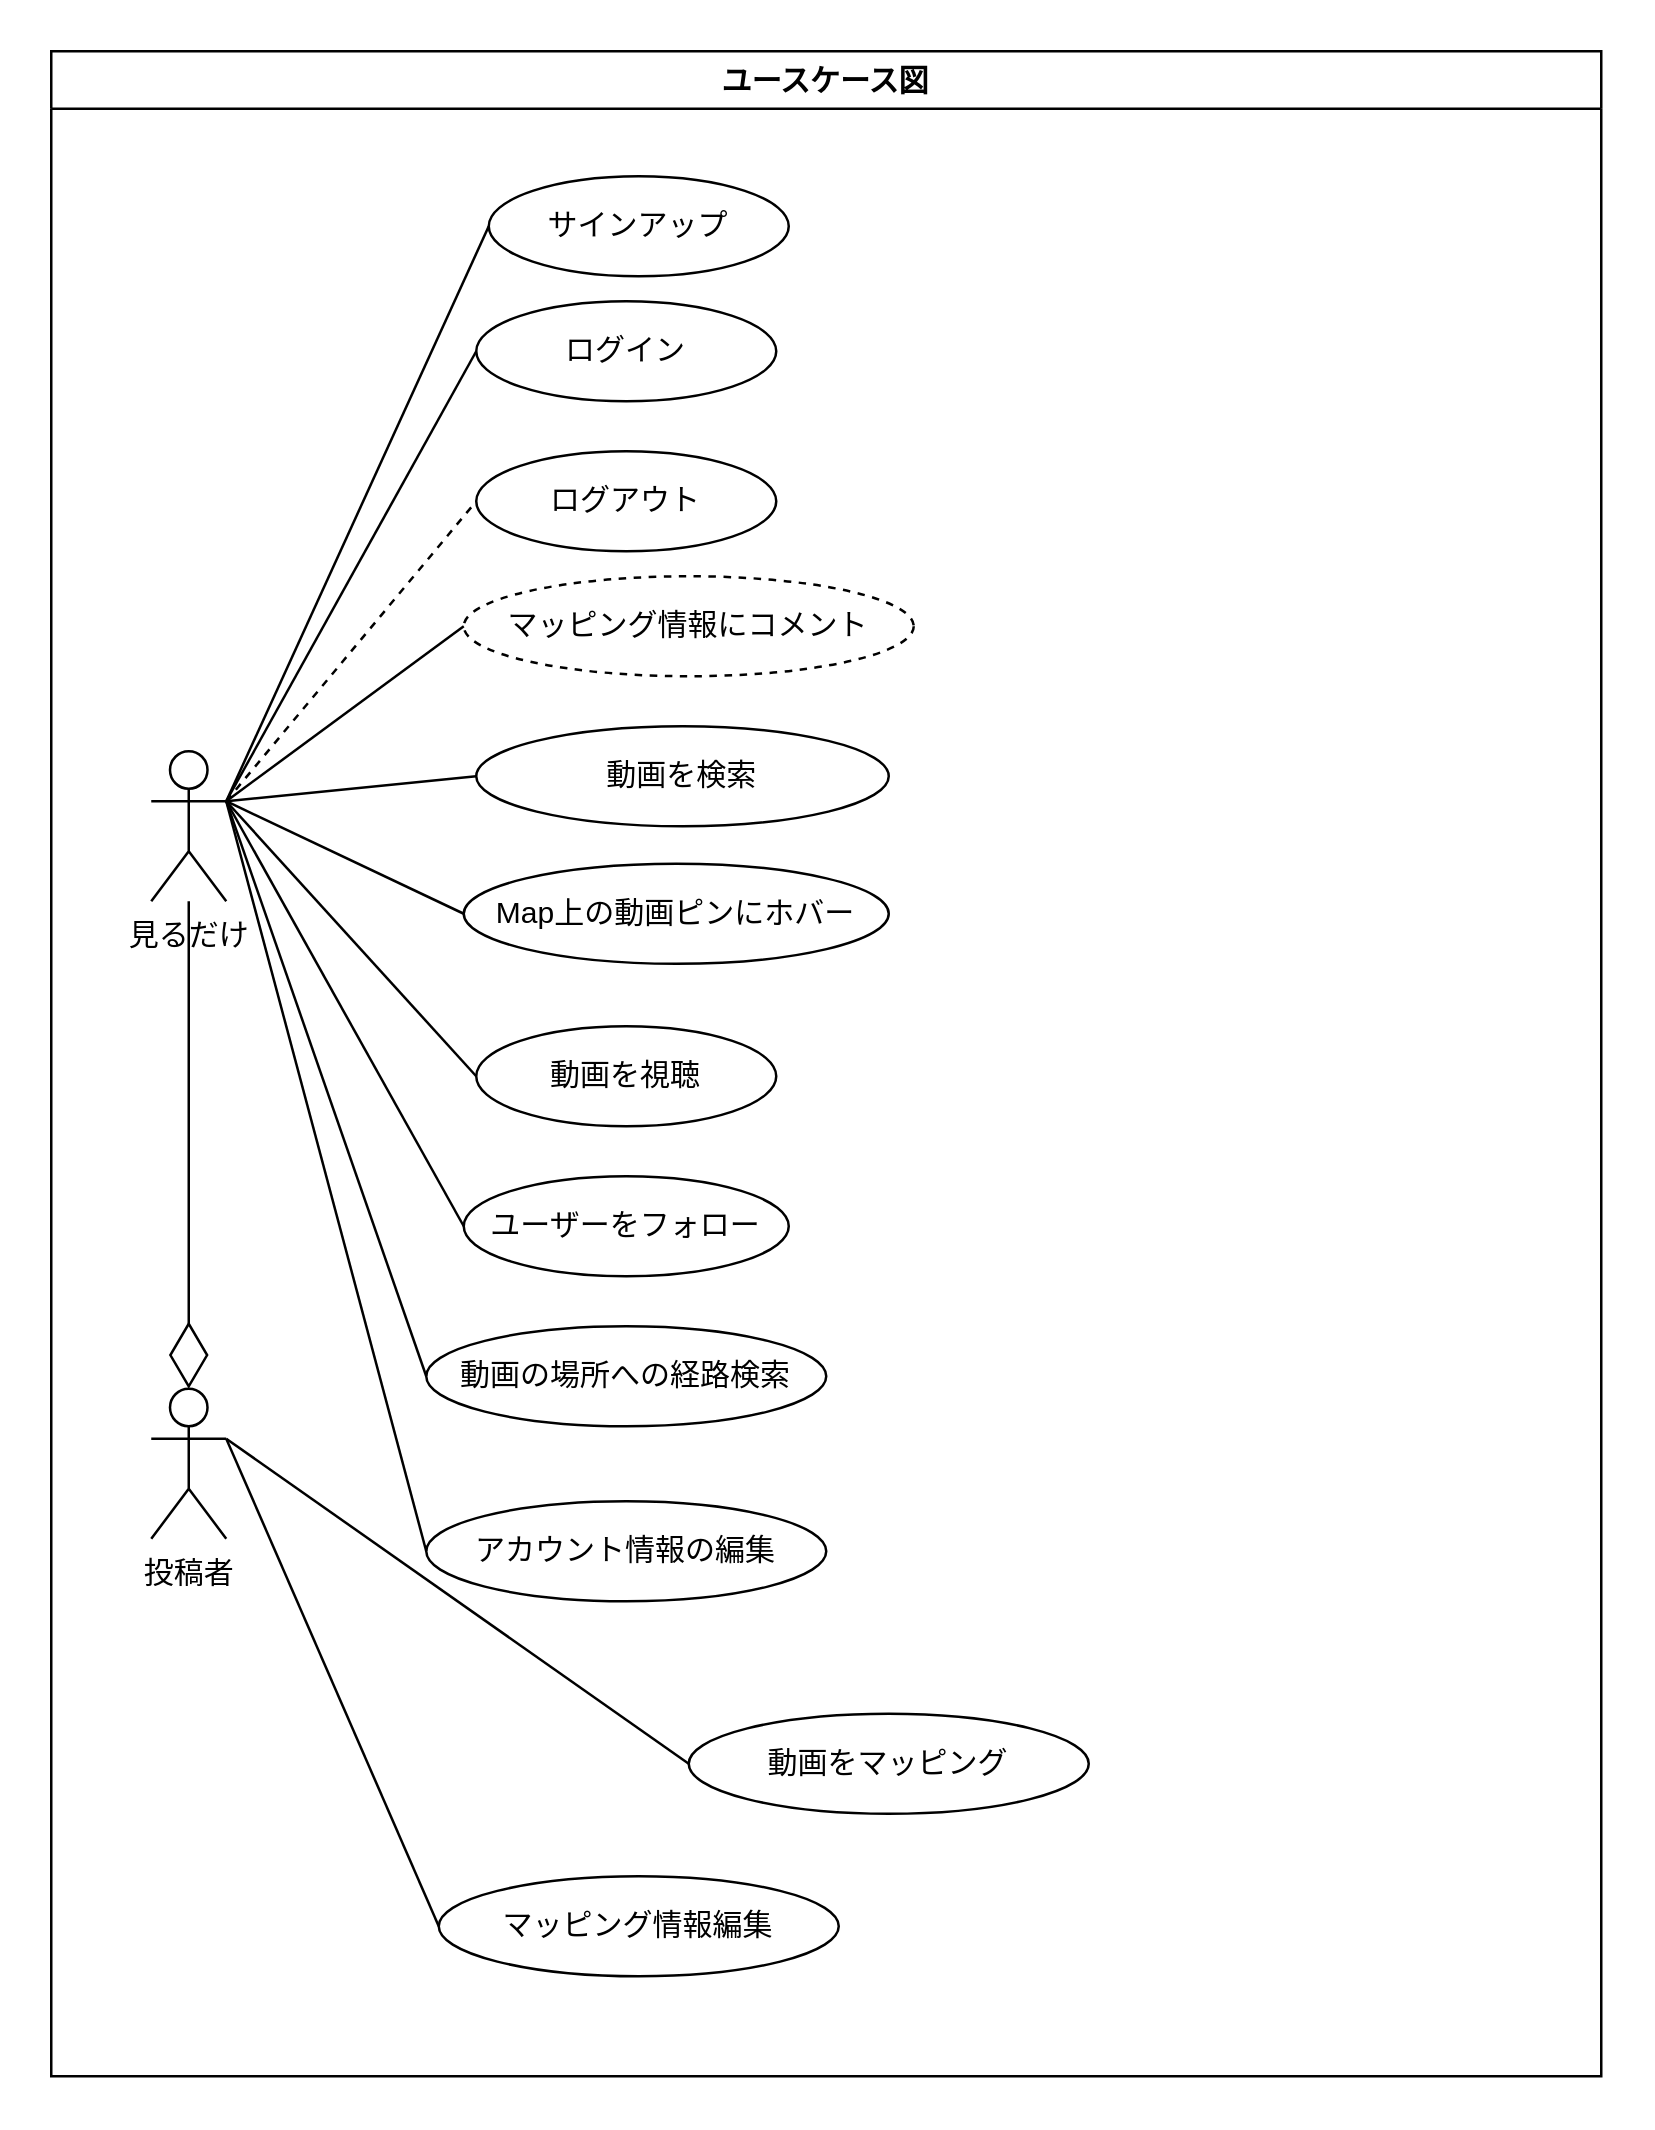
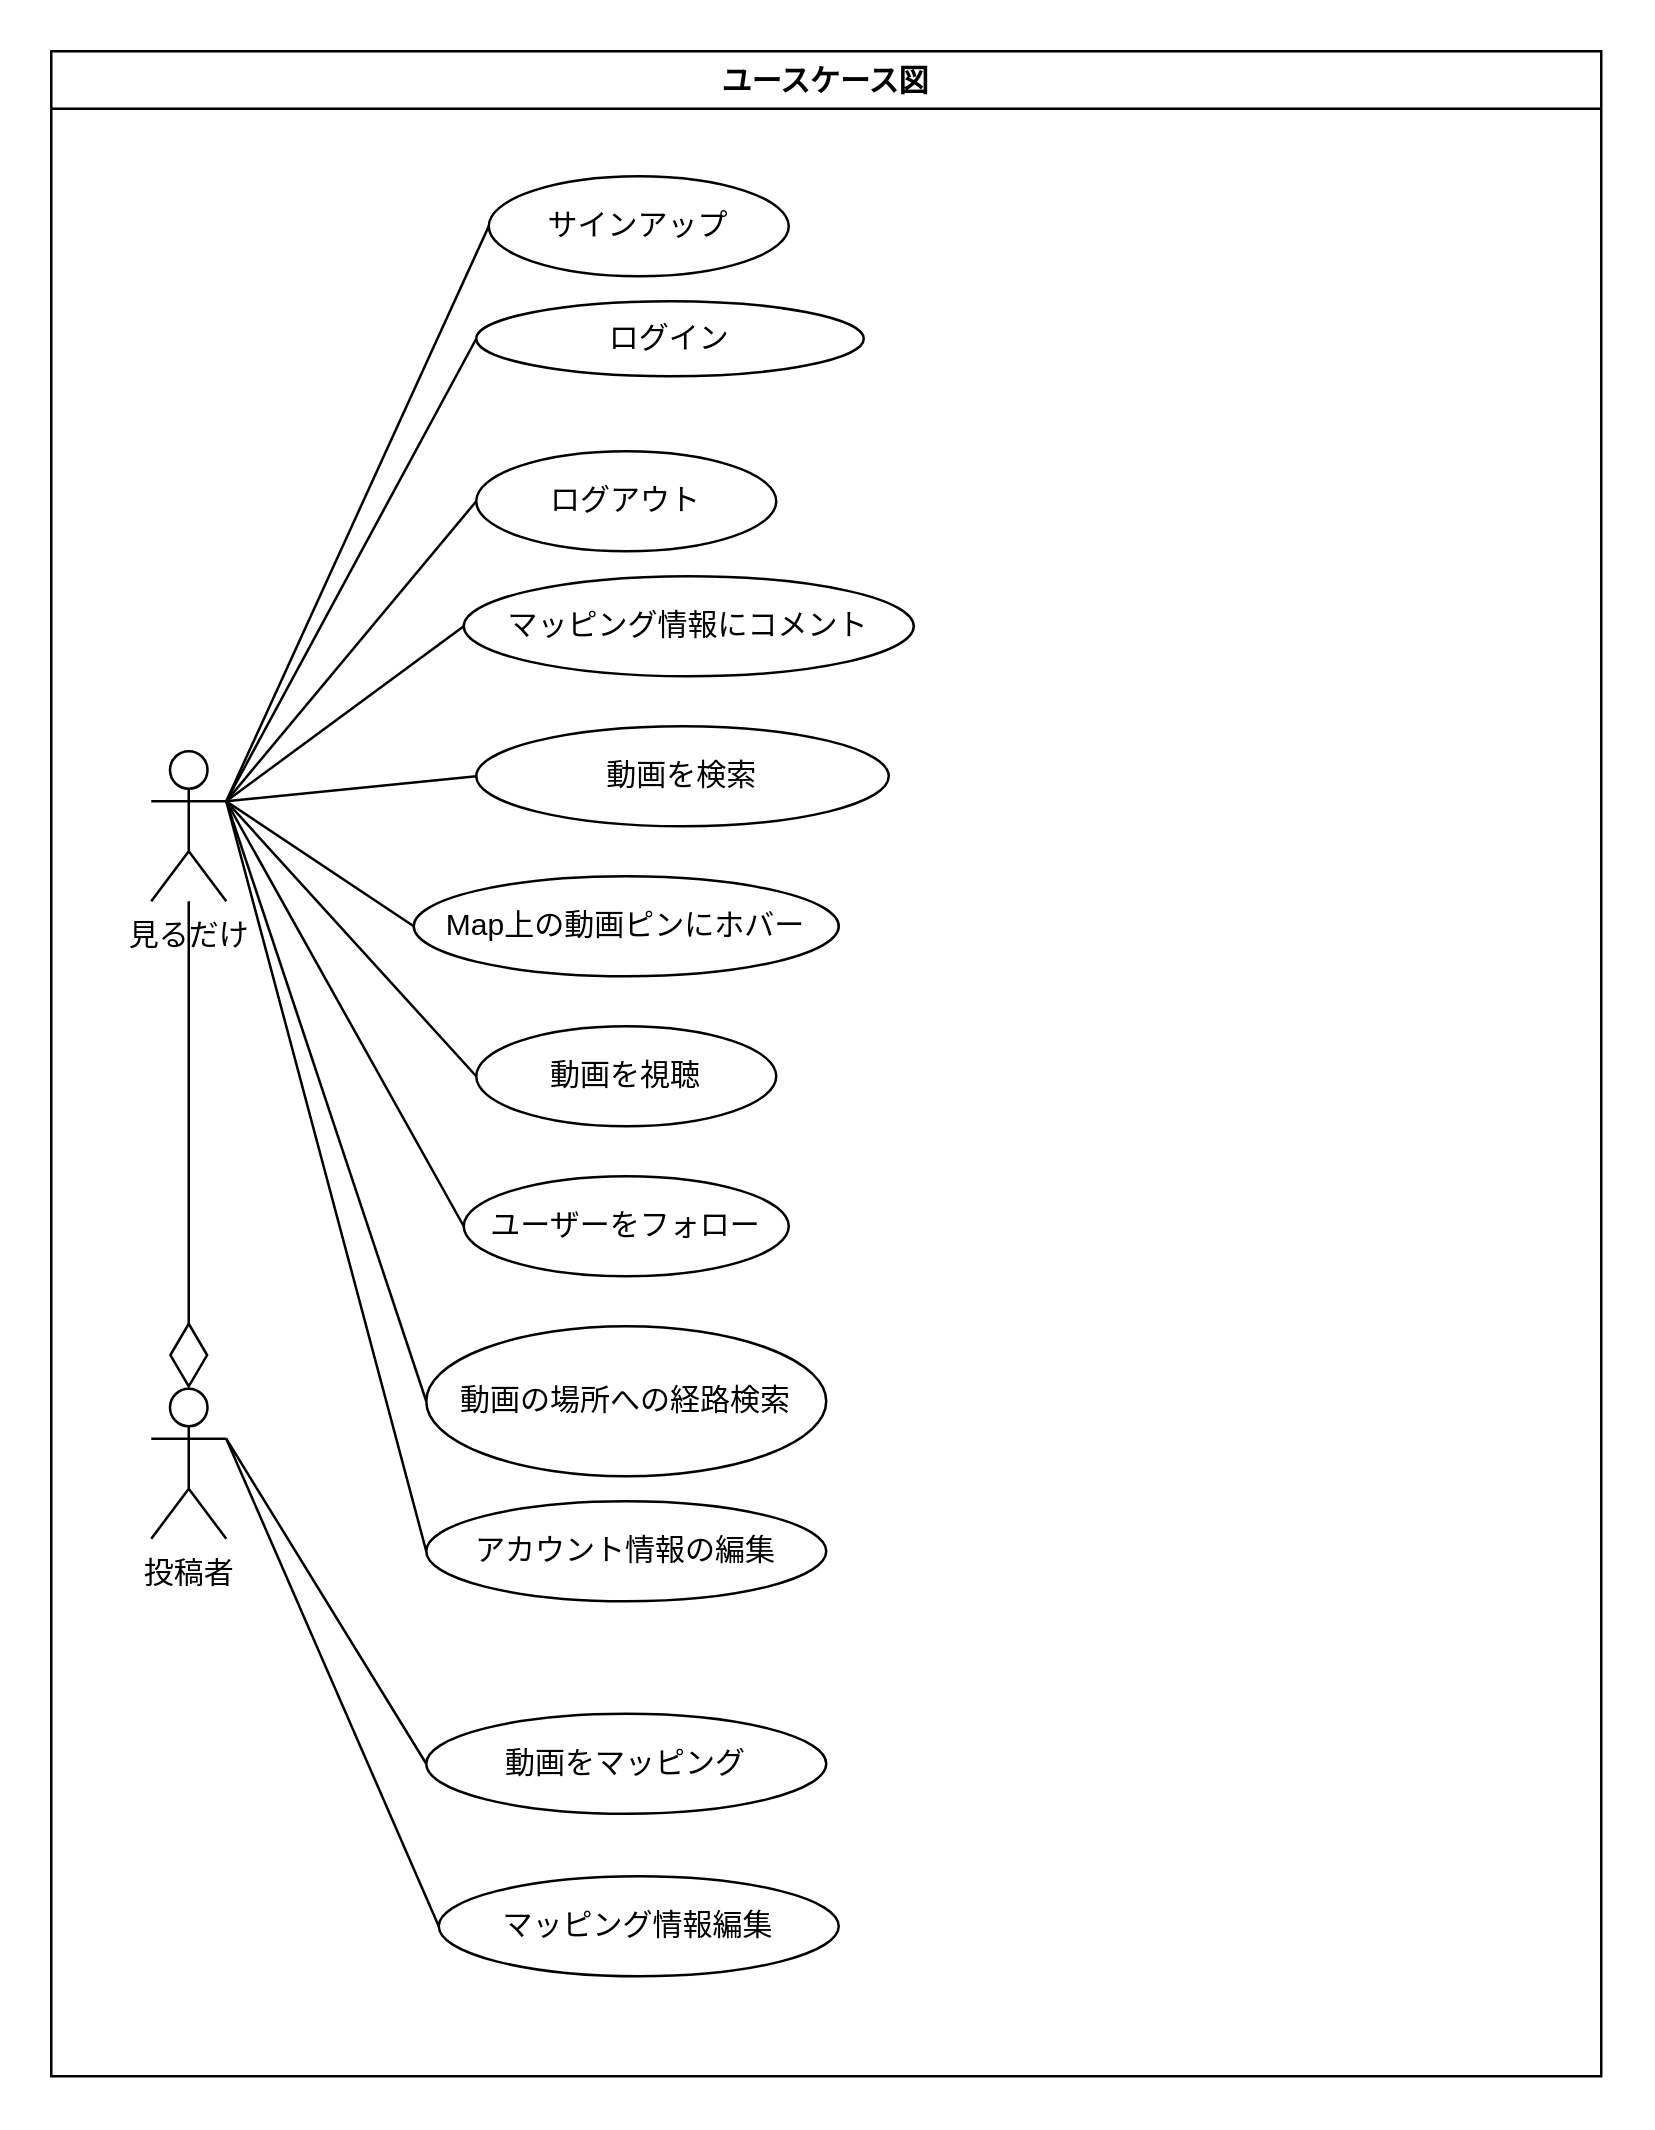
node "ログイン": size 300x100 -> 388x75
node "マッピング情報にコメント": style dashed -> solid
edge "ログアウト" -- "見るだけ": style dashed -> solid
node "Map上の動画ピンにホバー": moved (676, 914) -> (626, 926)
node "動画の場所への経路検索": size 400x100 -> 400x150
node "動画をマッピング": moved (889, 1764) -> (626, 1764)
